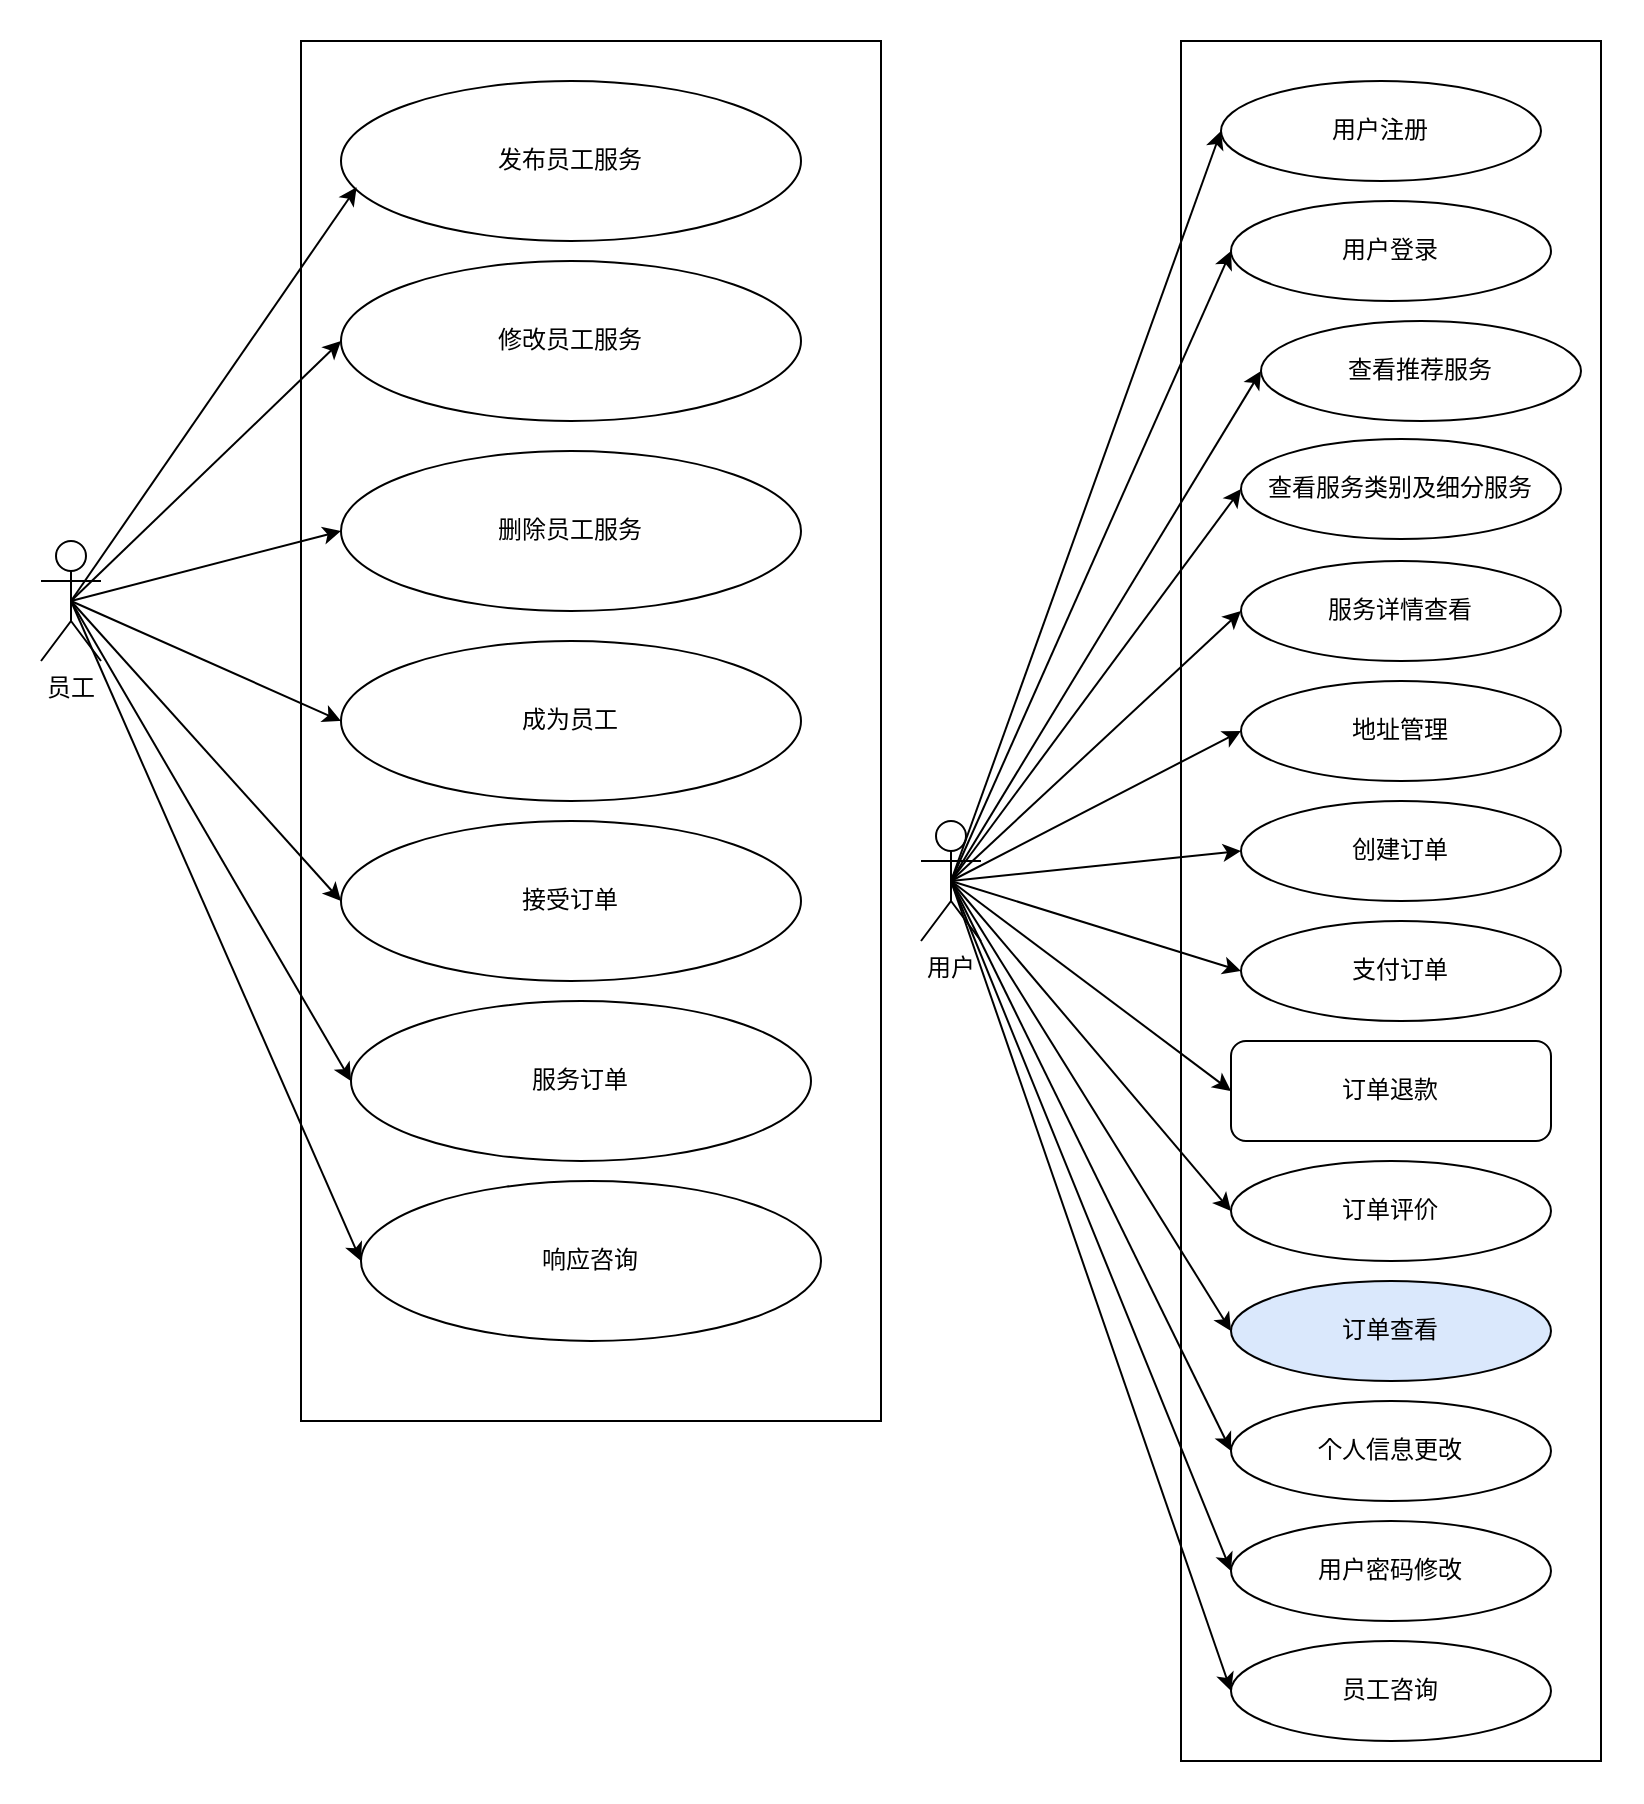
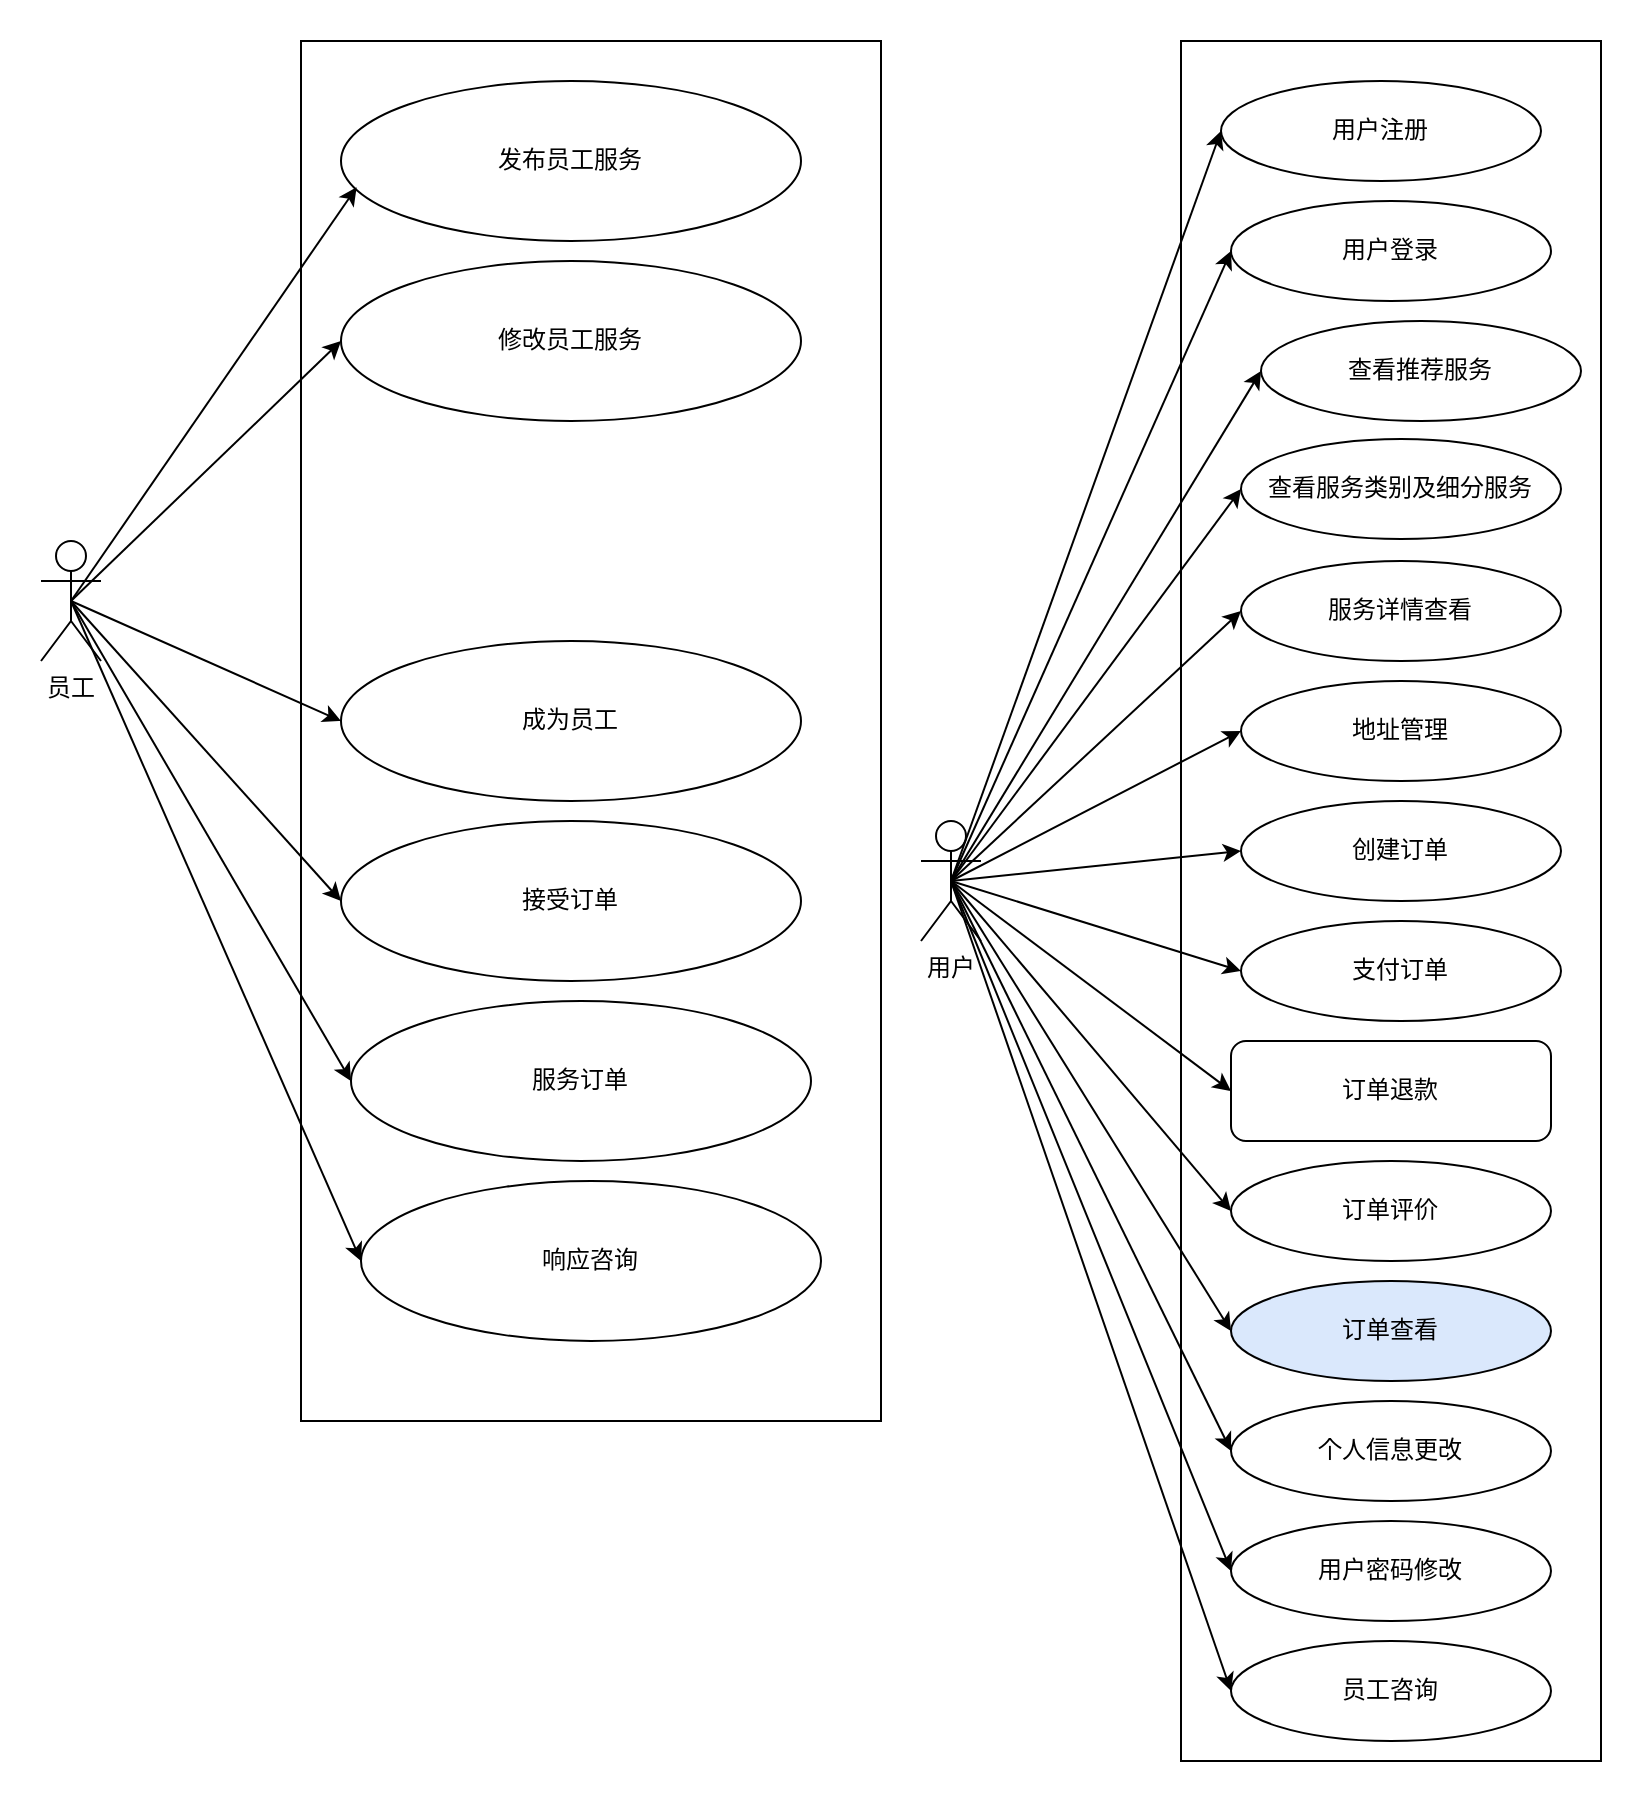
node "删除员工服务": removed
edge "员工" -> "删除员工服务": removed
